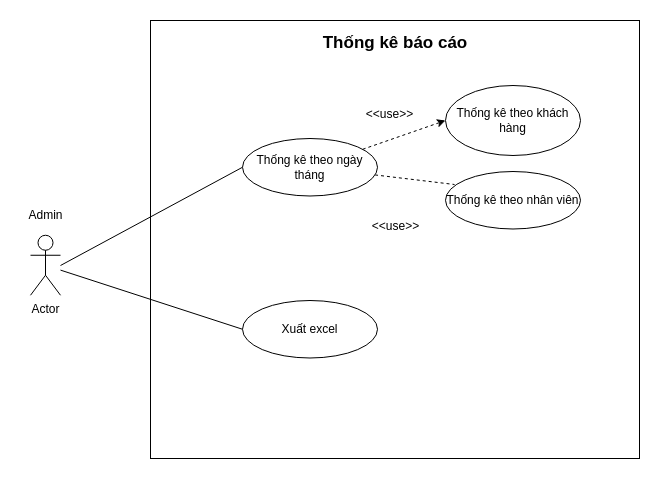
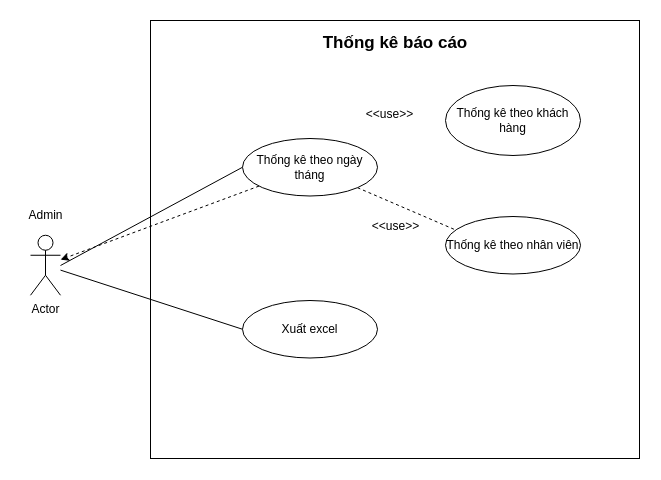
edge "Thống kê theo ngày tháng" -> "Thống kê theo khách hàng": now "Thống kê theo ngày tháng" -> "Actor"
node "Thống kê theo nhân viên": moved (513, 200) -> (513, 245)
